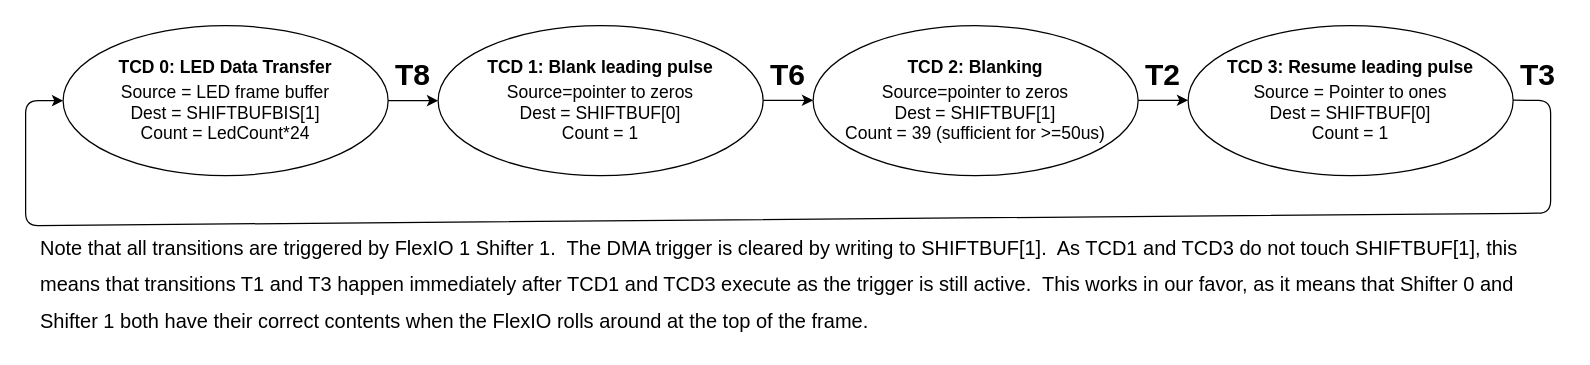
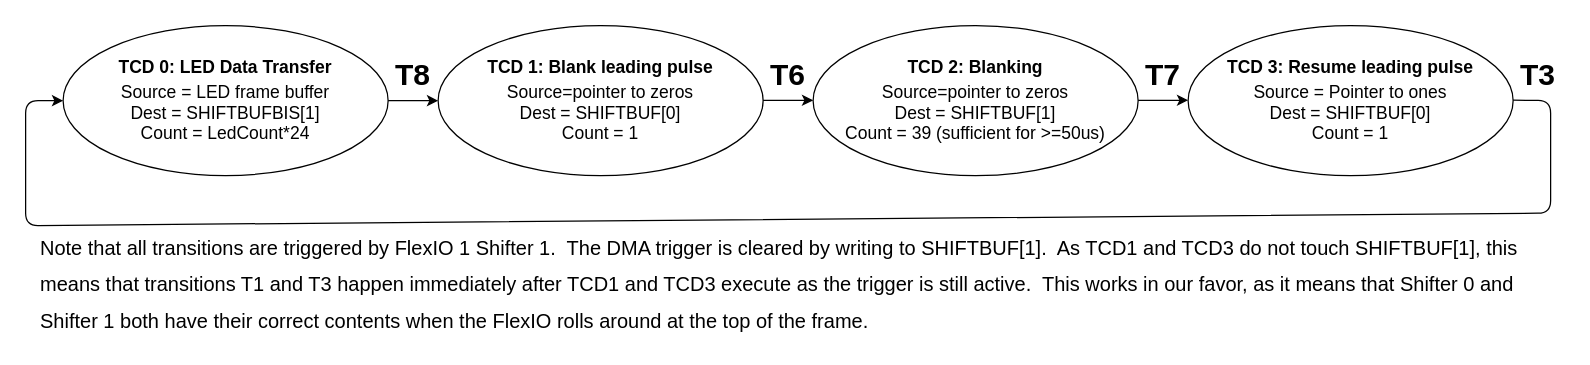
node "T2": label "T2" -> "T7"
